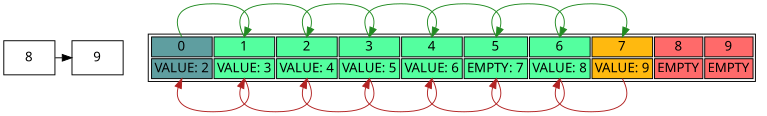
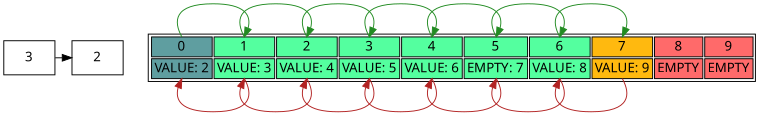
node "8": label "8" -> "3"
node "9": label "9" -> "2"
